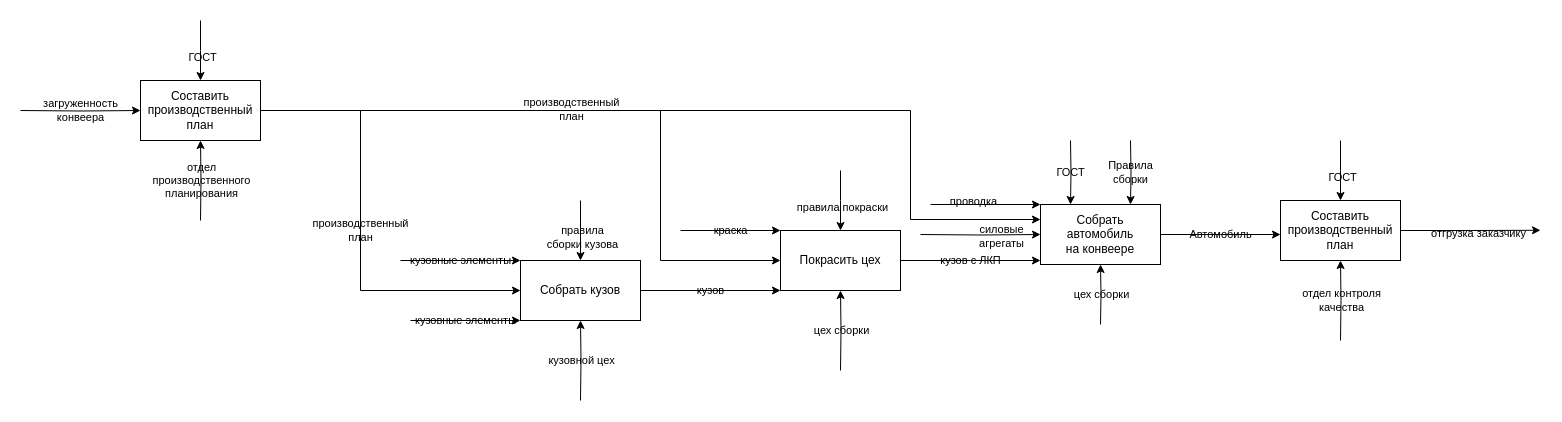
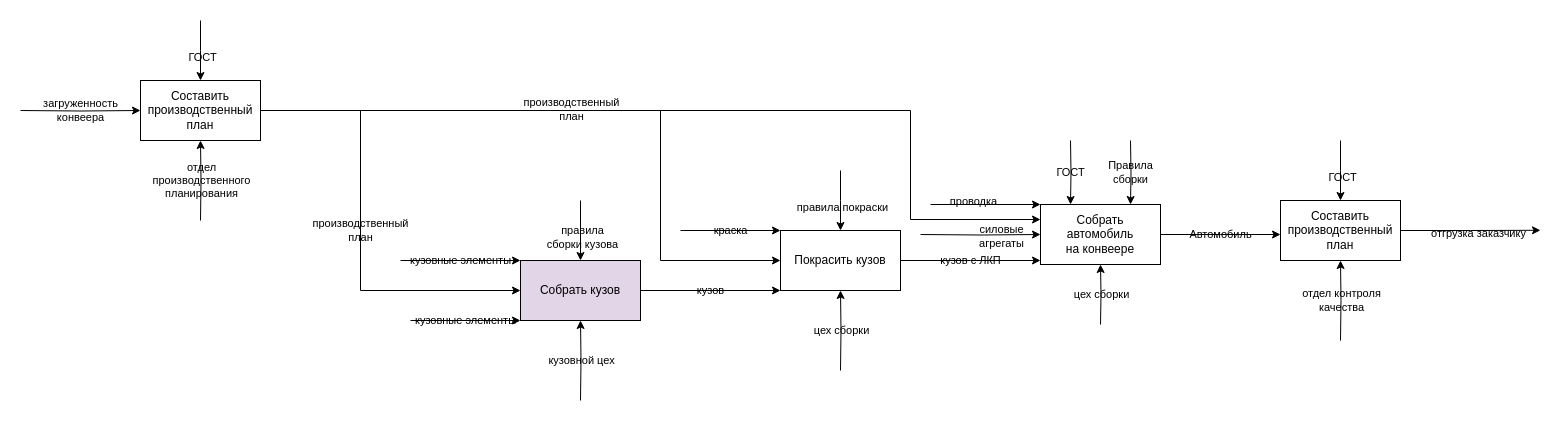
node "Покрасить цех": label "Покрасить цех" -> "Покрасить кузов"
node "Собрать кузов": fillcolor #ffffff -> #e1d5e7
